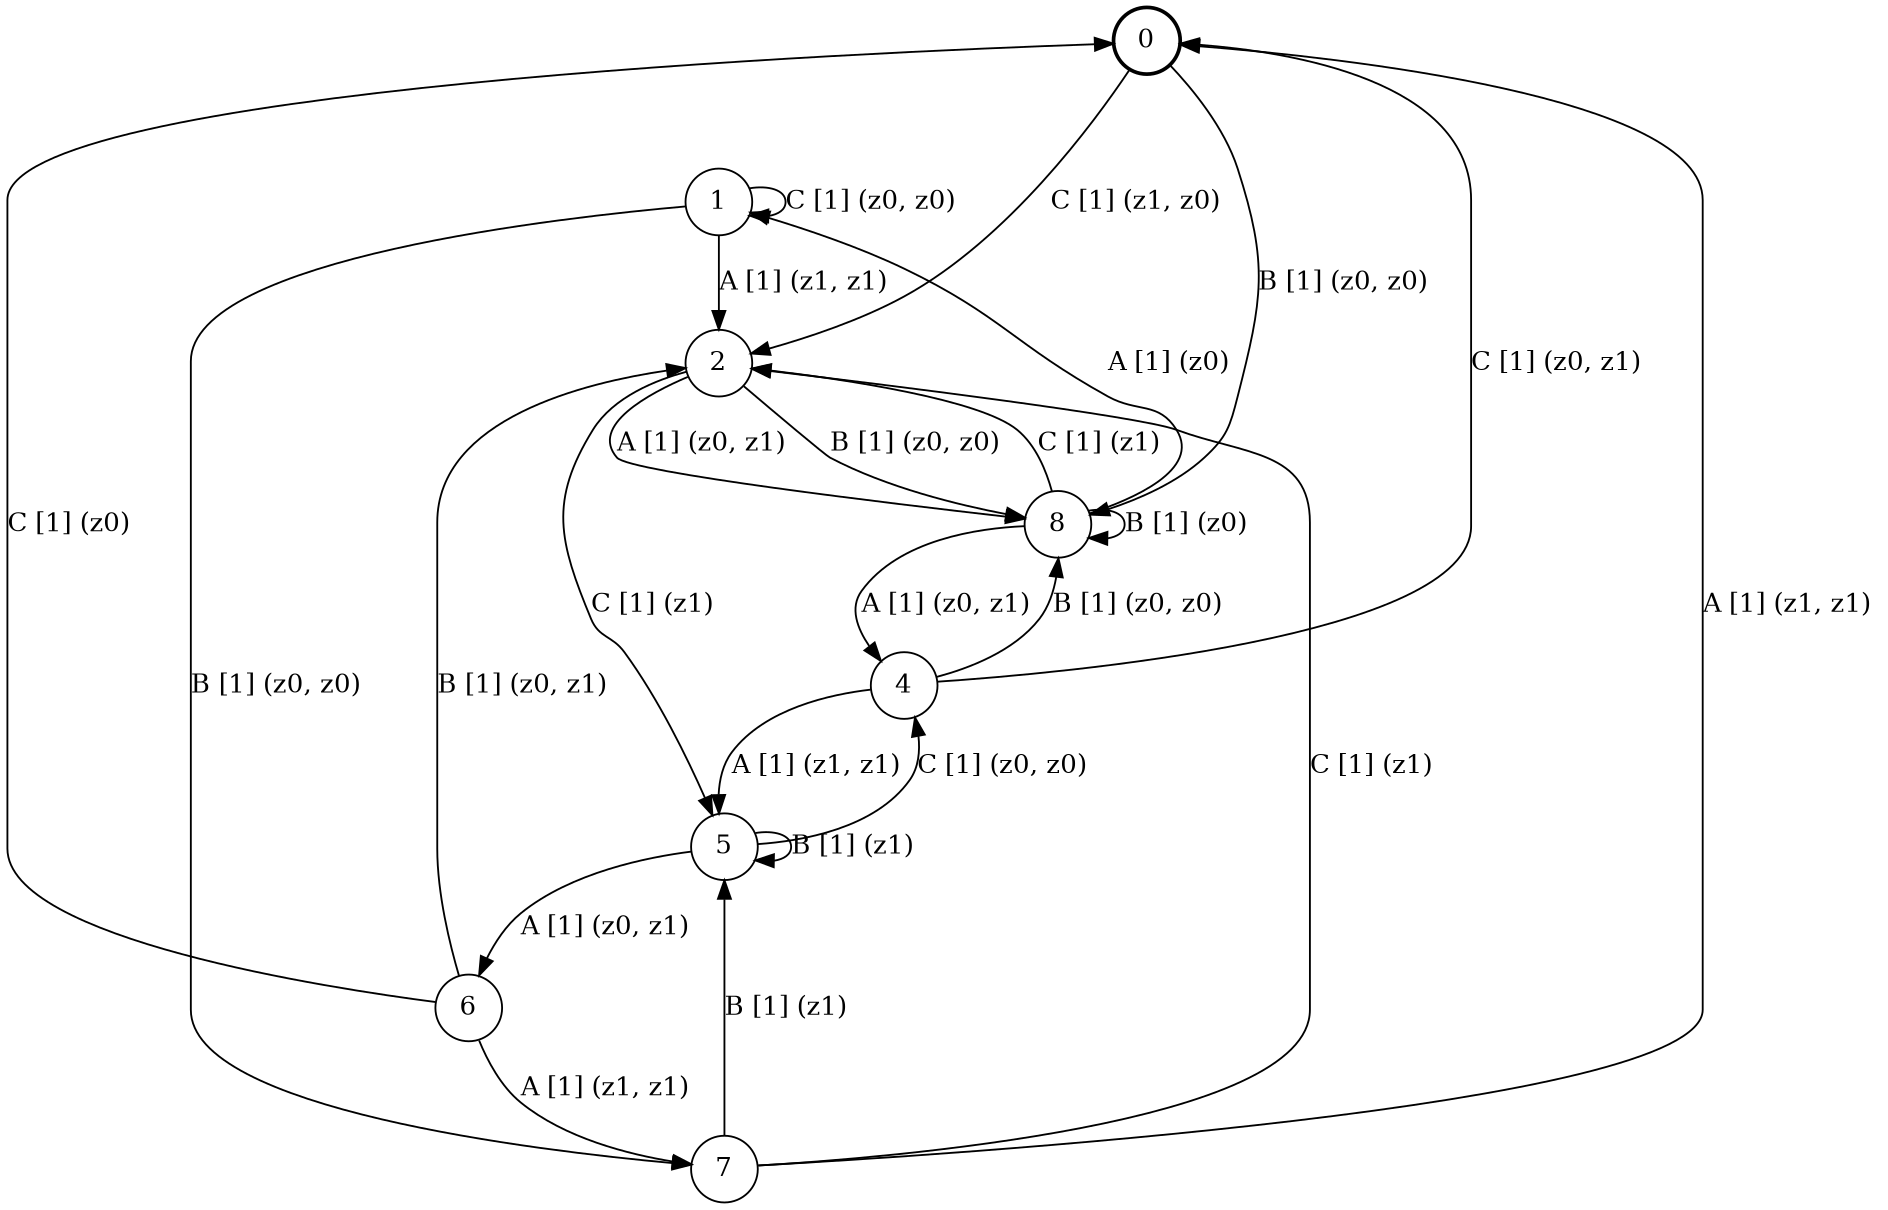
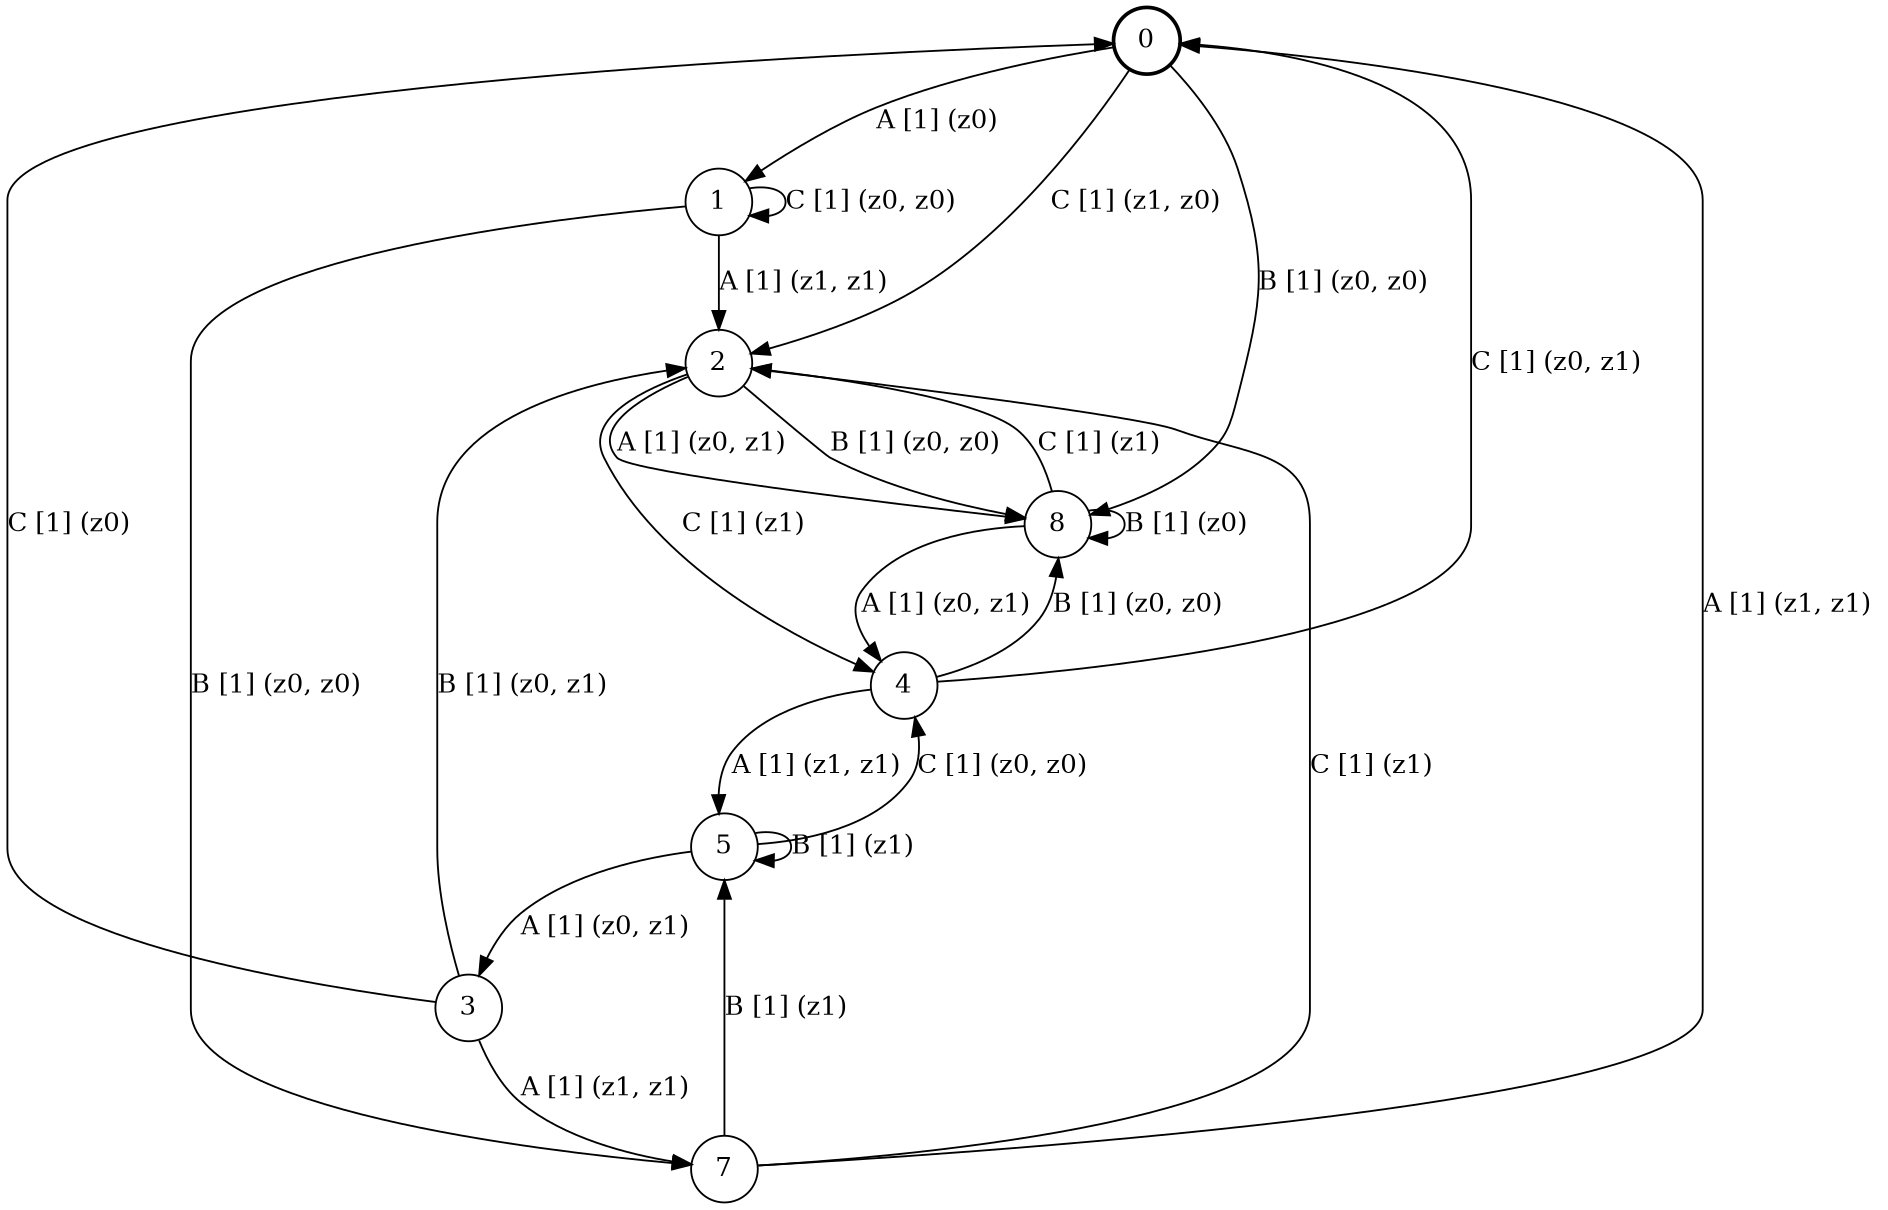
edge "8" -> "1": now "0" -> "1"
edge "2" -> "5": now "2" -> "4"
node "6": label "6" -> "3"
